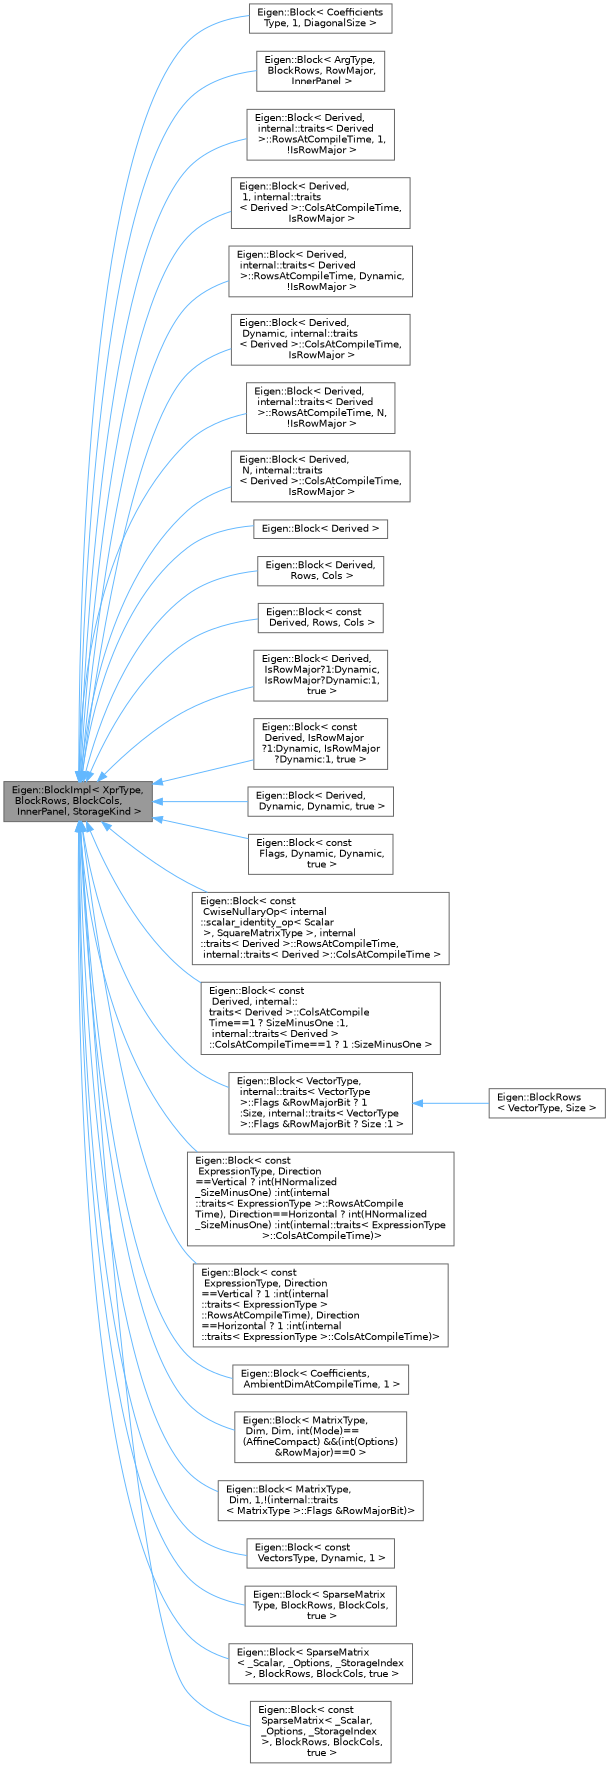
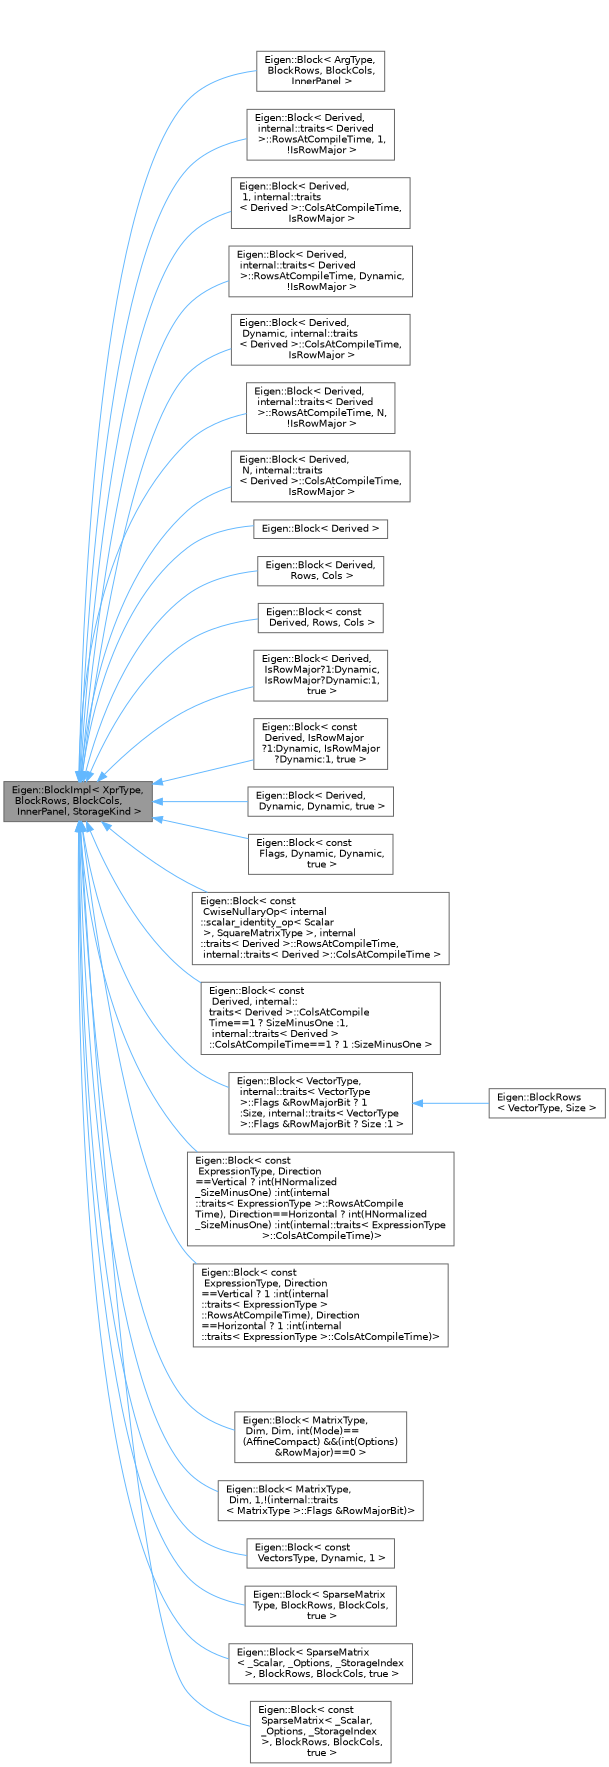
node "Eigen::Block< Coefficients Type, 1, DiagonalSize >": removed
node "Eigen::Block< ArgType, BlockRows, RowMajor, InnerPanel >": label "Eigen::Block< ArgType, BlockRows, RowMajor, InnerPanel >" -> "Eigen::Block< ArgType, BlockRows, BlockCols, InnerPanel >"
node "Eigen::Block< Coefficients, AmbientDimAtCompileTime, 1 >": removed
